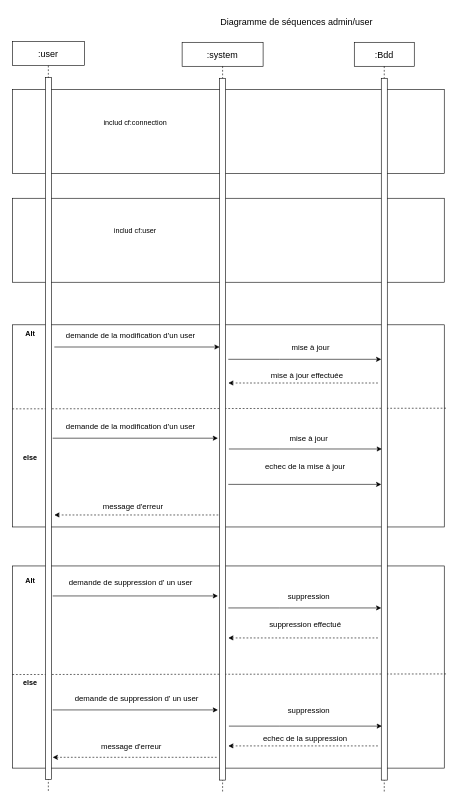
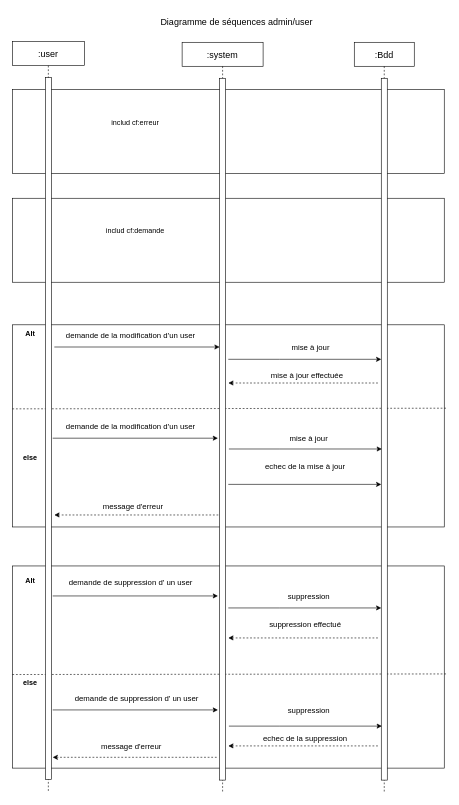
node "Diagramme de séquences admin/user": moved (297, 21) -> (237, 21)
node "includ cf:connection": label "includ cf:connection" -> "includ cf:erreur"
node "includ cf:user": label "includ cf:user" -> "includ cf:demande"
